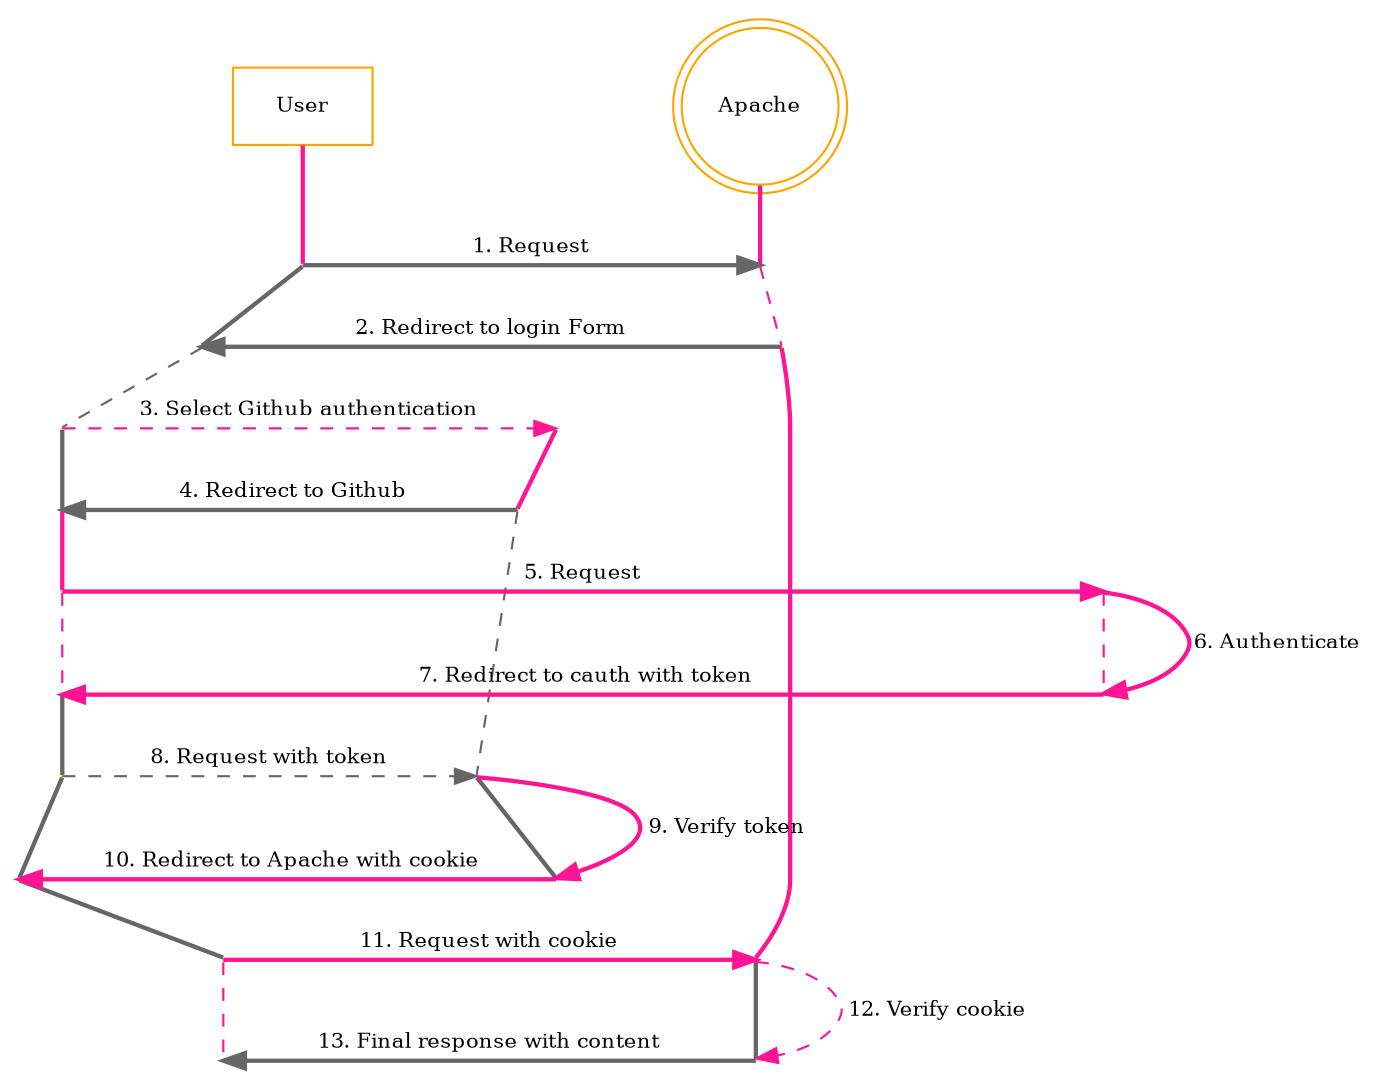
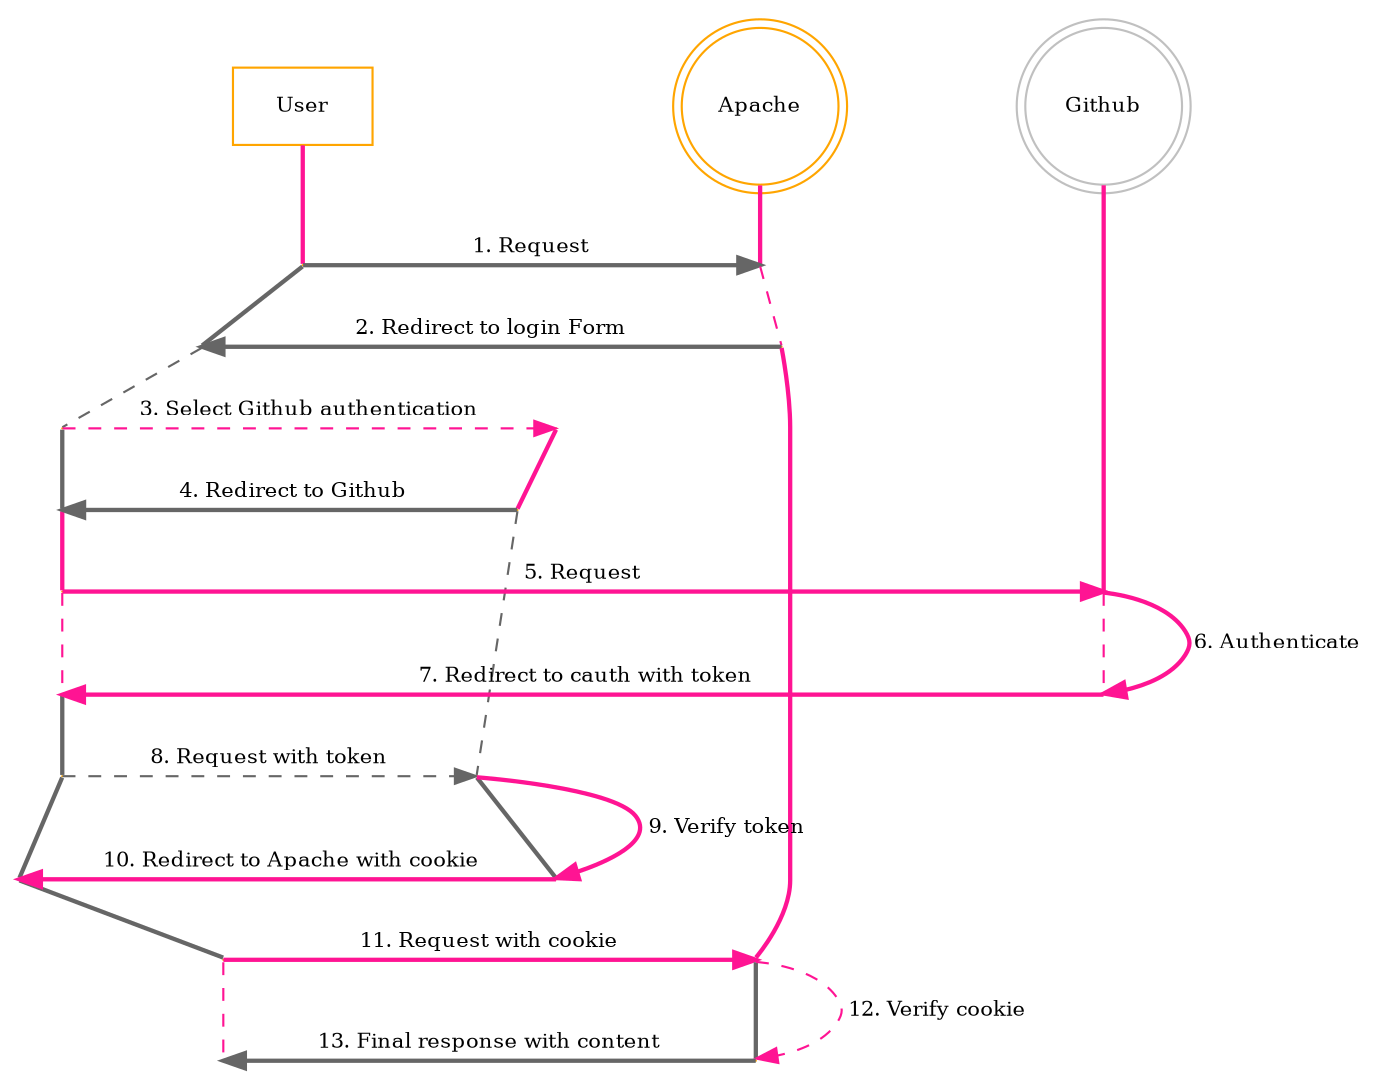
node "Github": added
